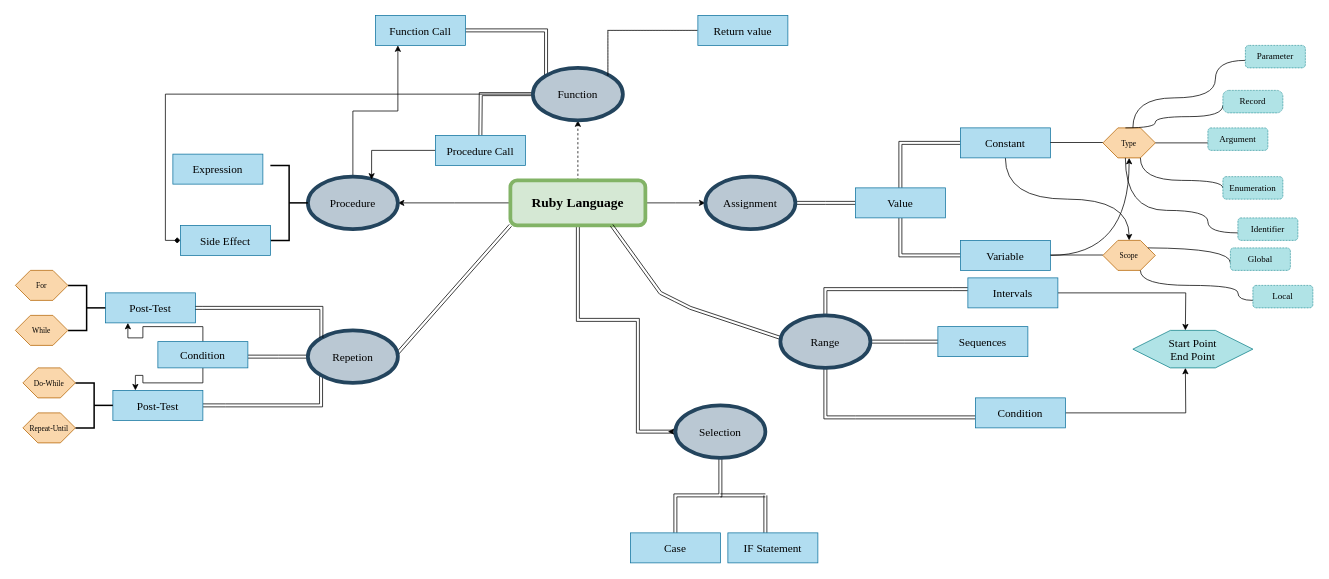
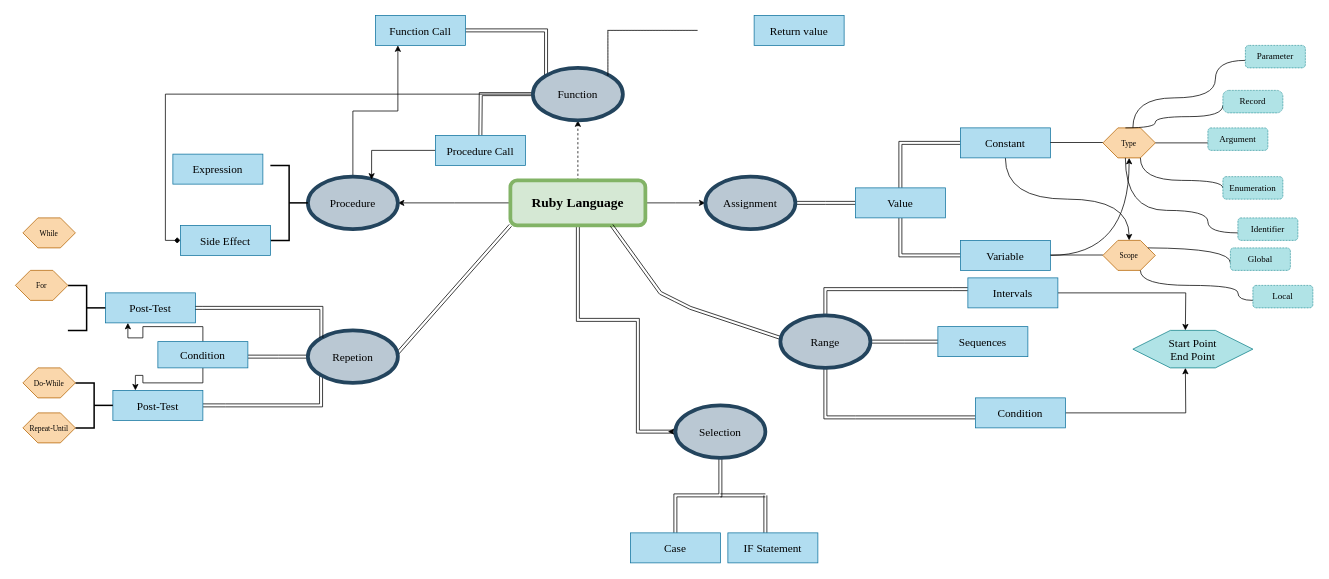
node "Return value": moved (743, 30) -> (799, 30)
node "While": moved (42, 330) -> (49, 233)
